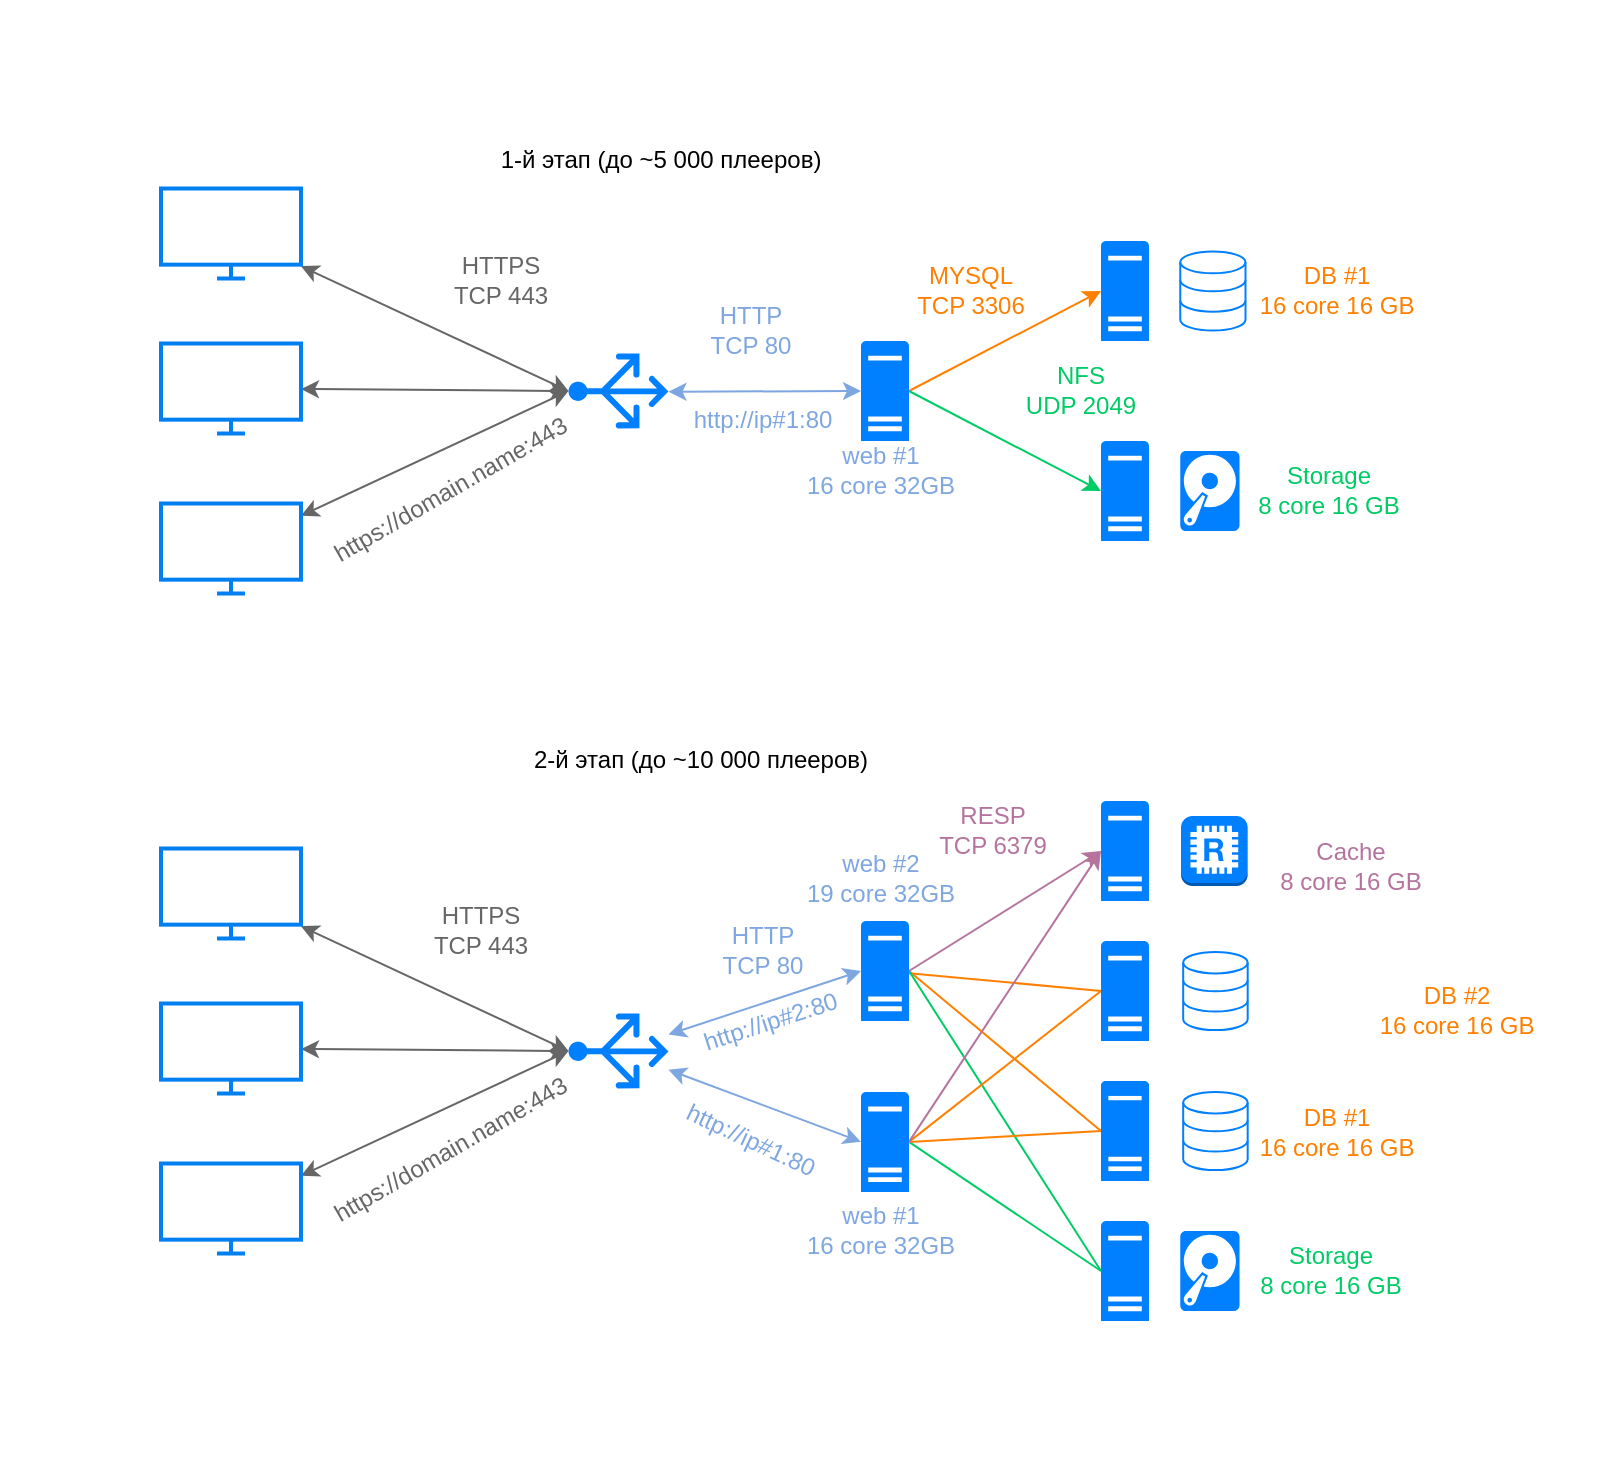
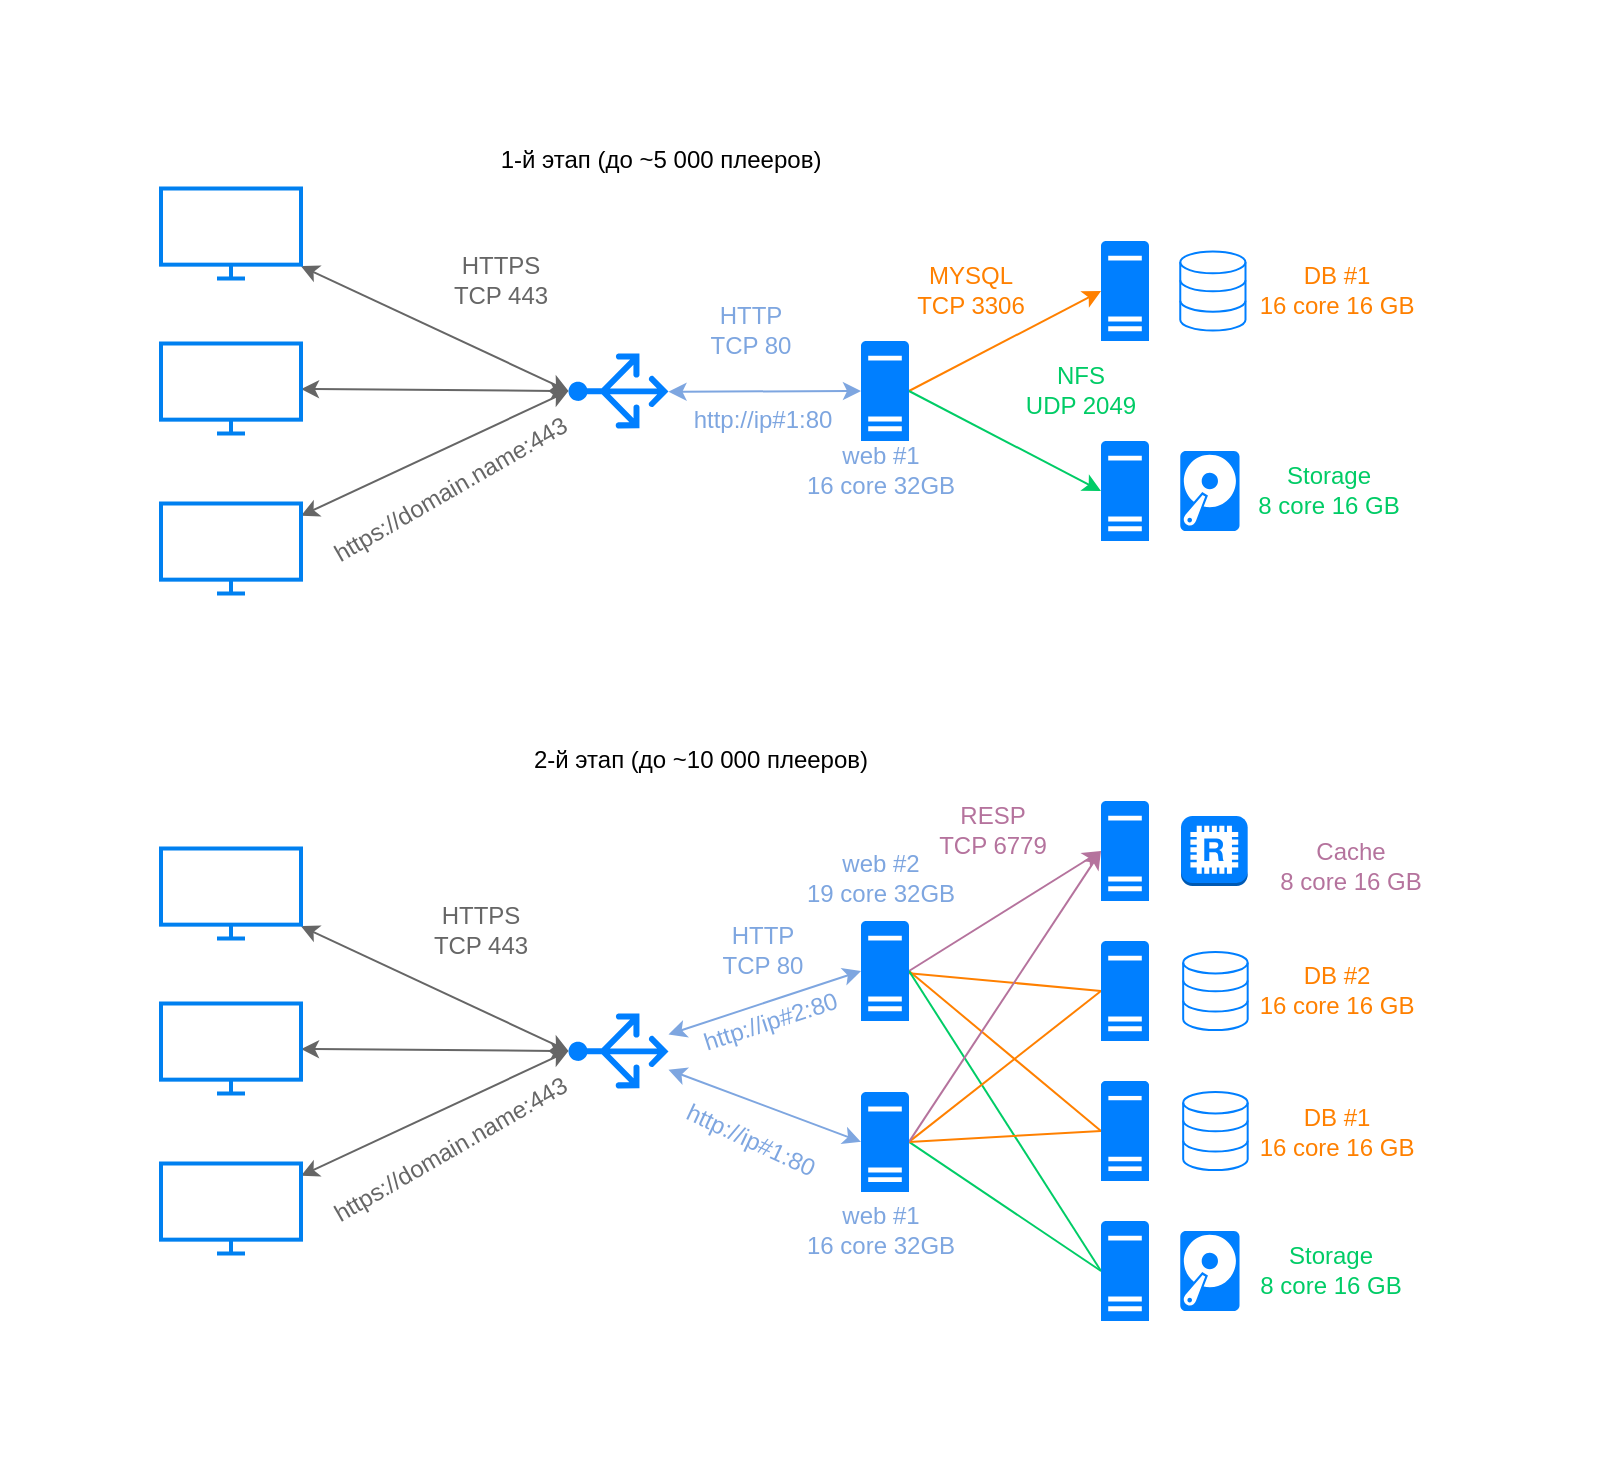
node "RESP TCP 6379": label "RESP TCP 6379" -> "RESP TCP 6779"
node "DB #2 16 core 16 GB": moved (1458, 1011) -> (1338, 991)
